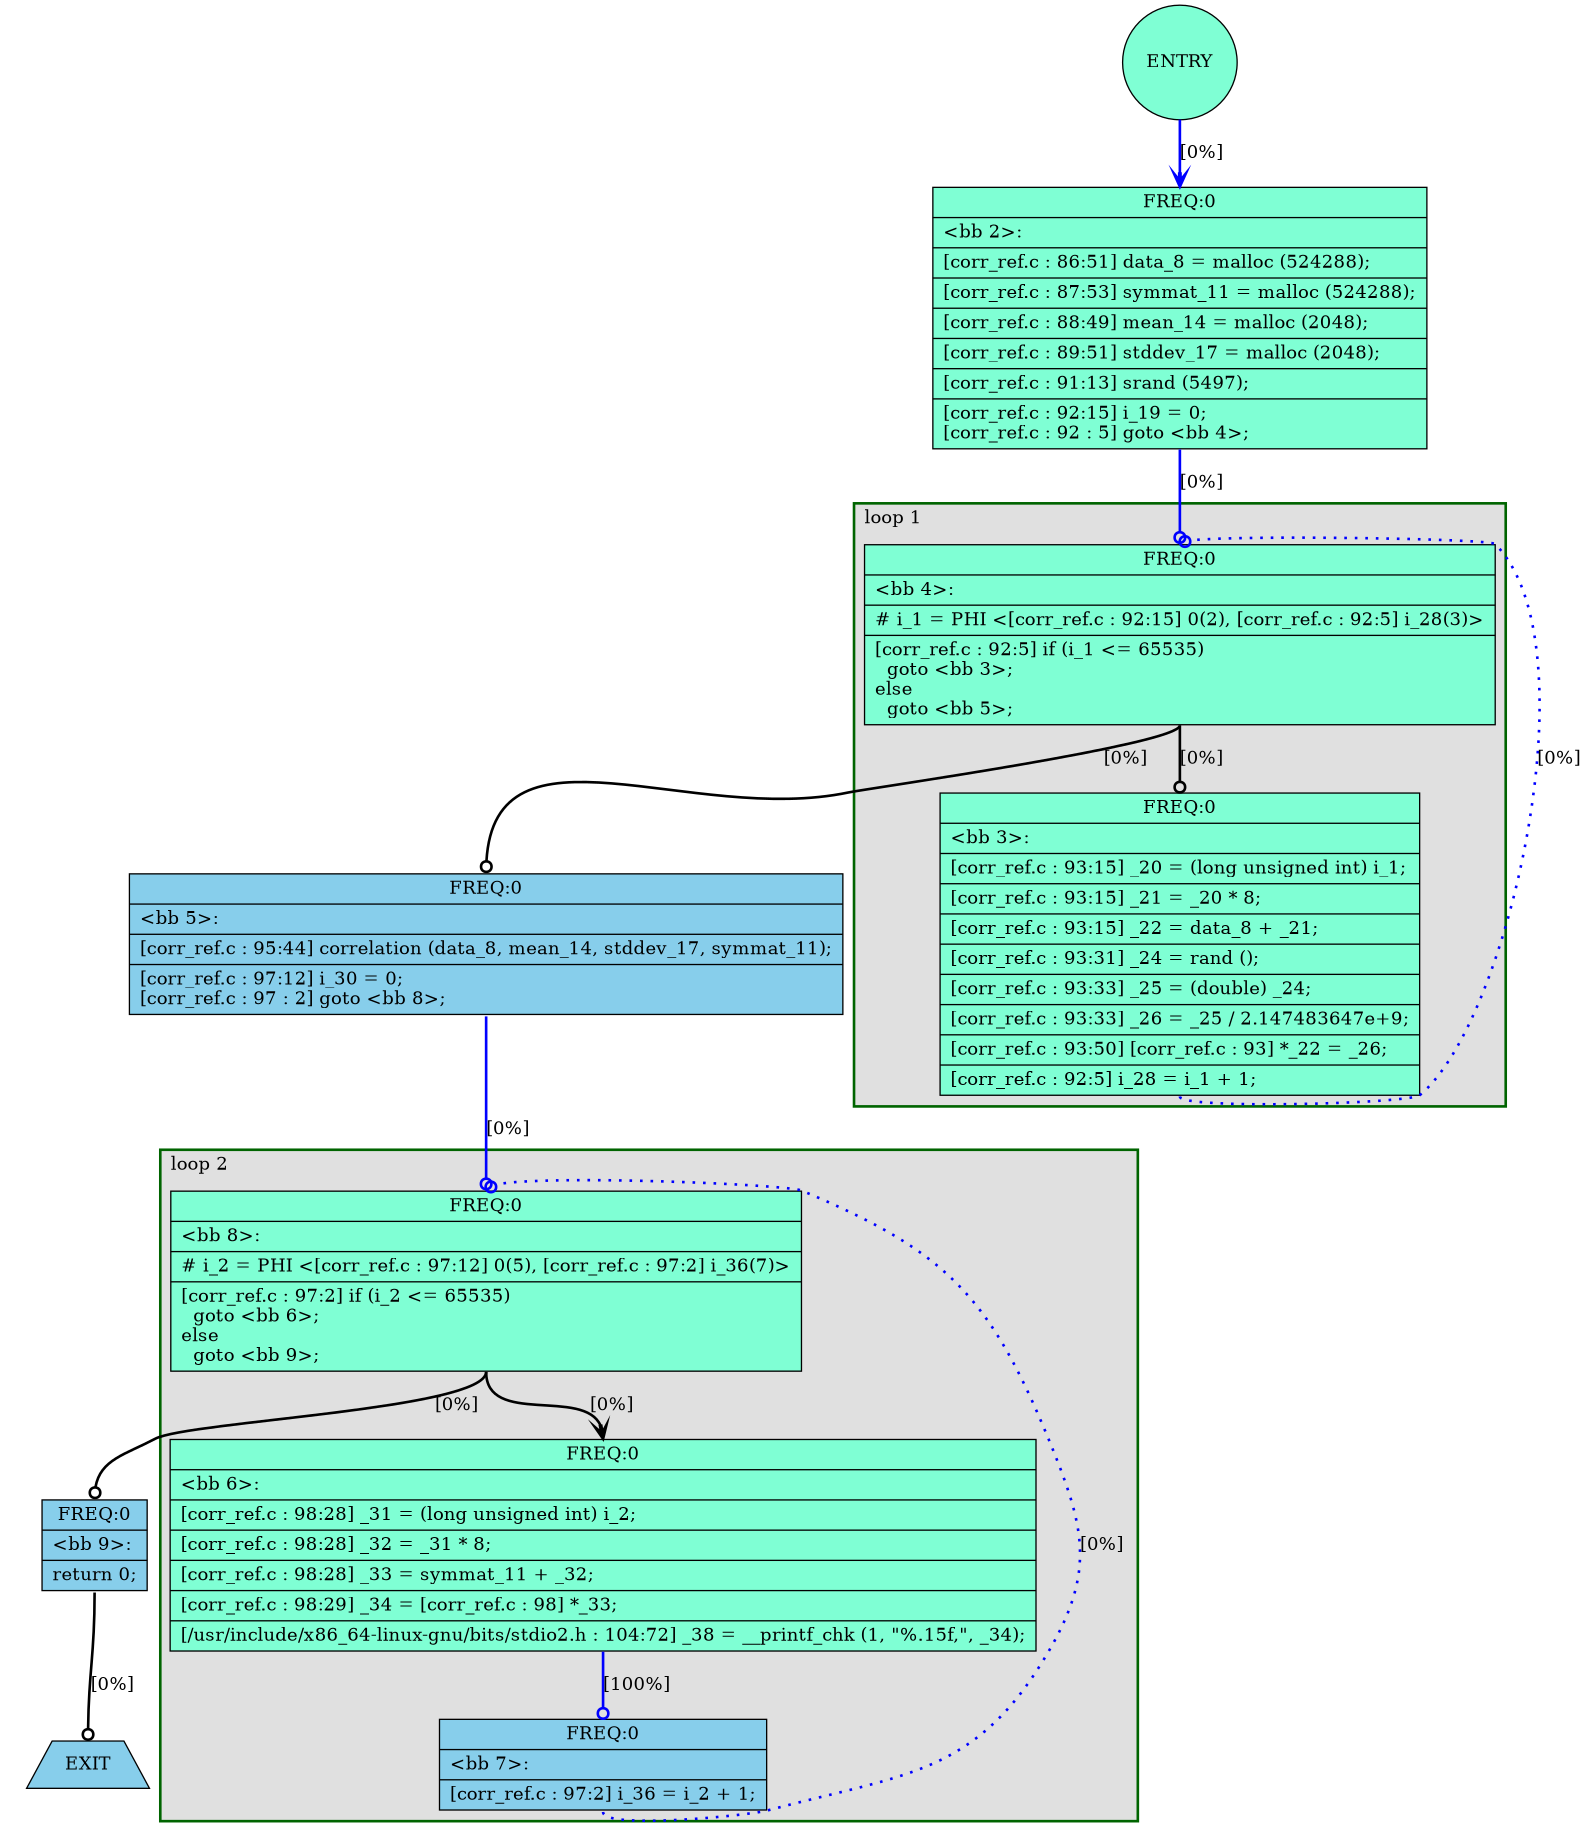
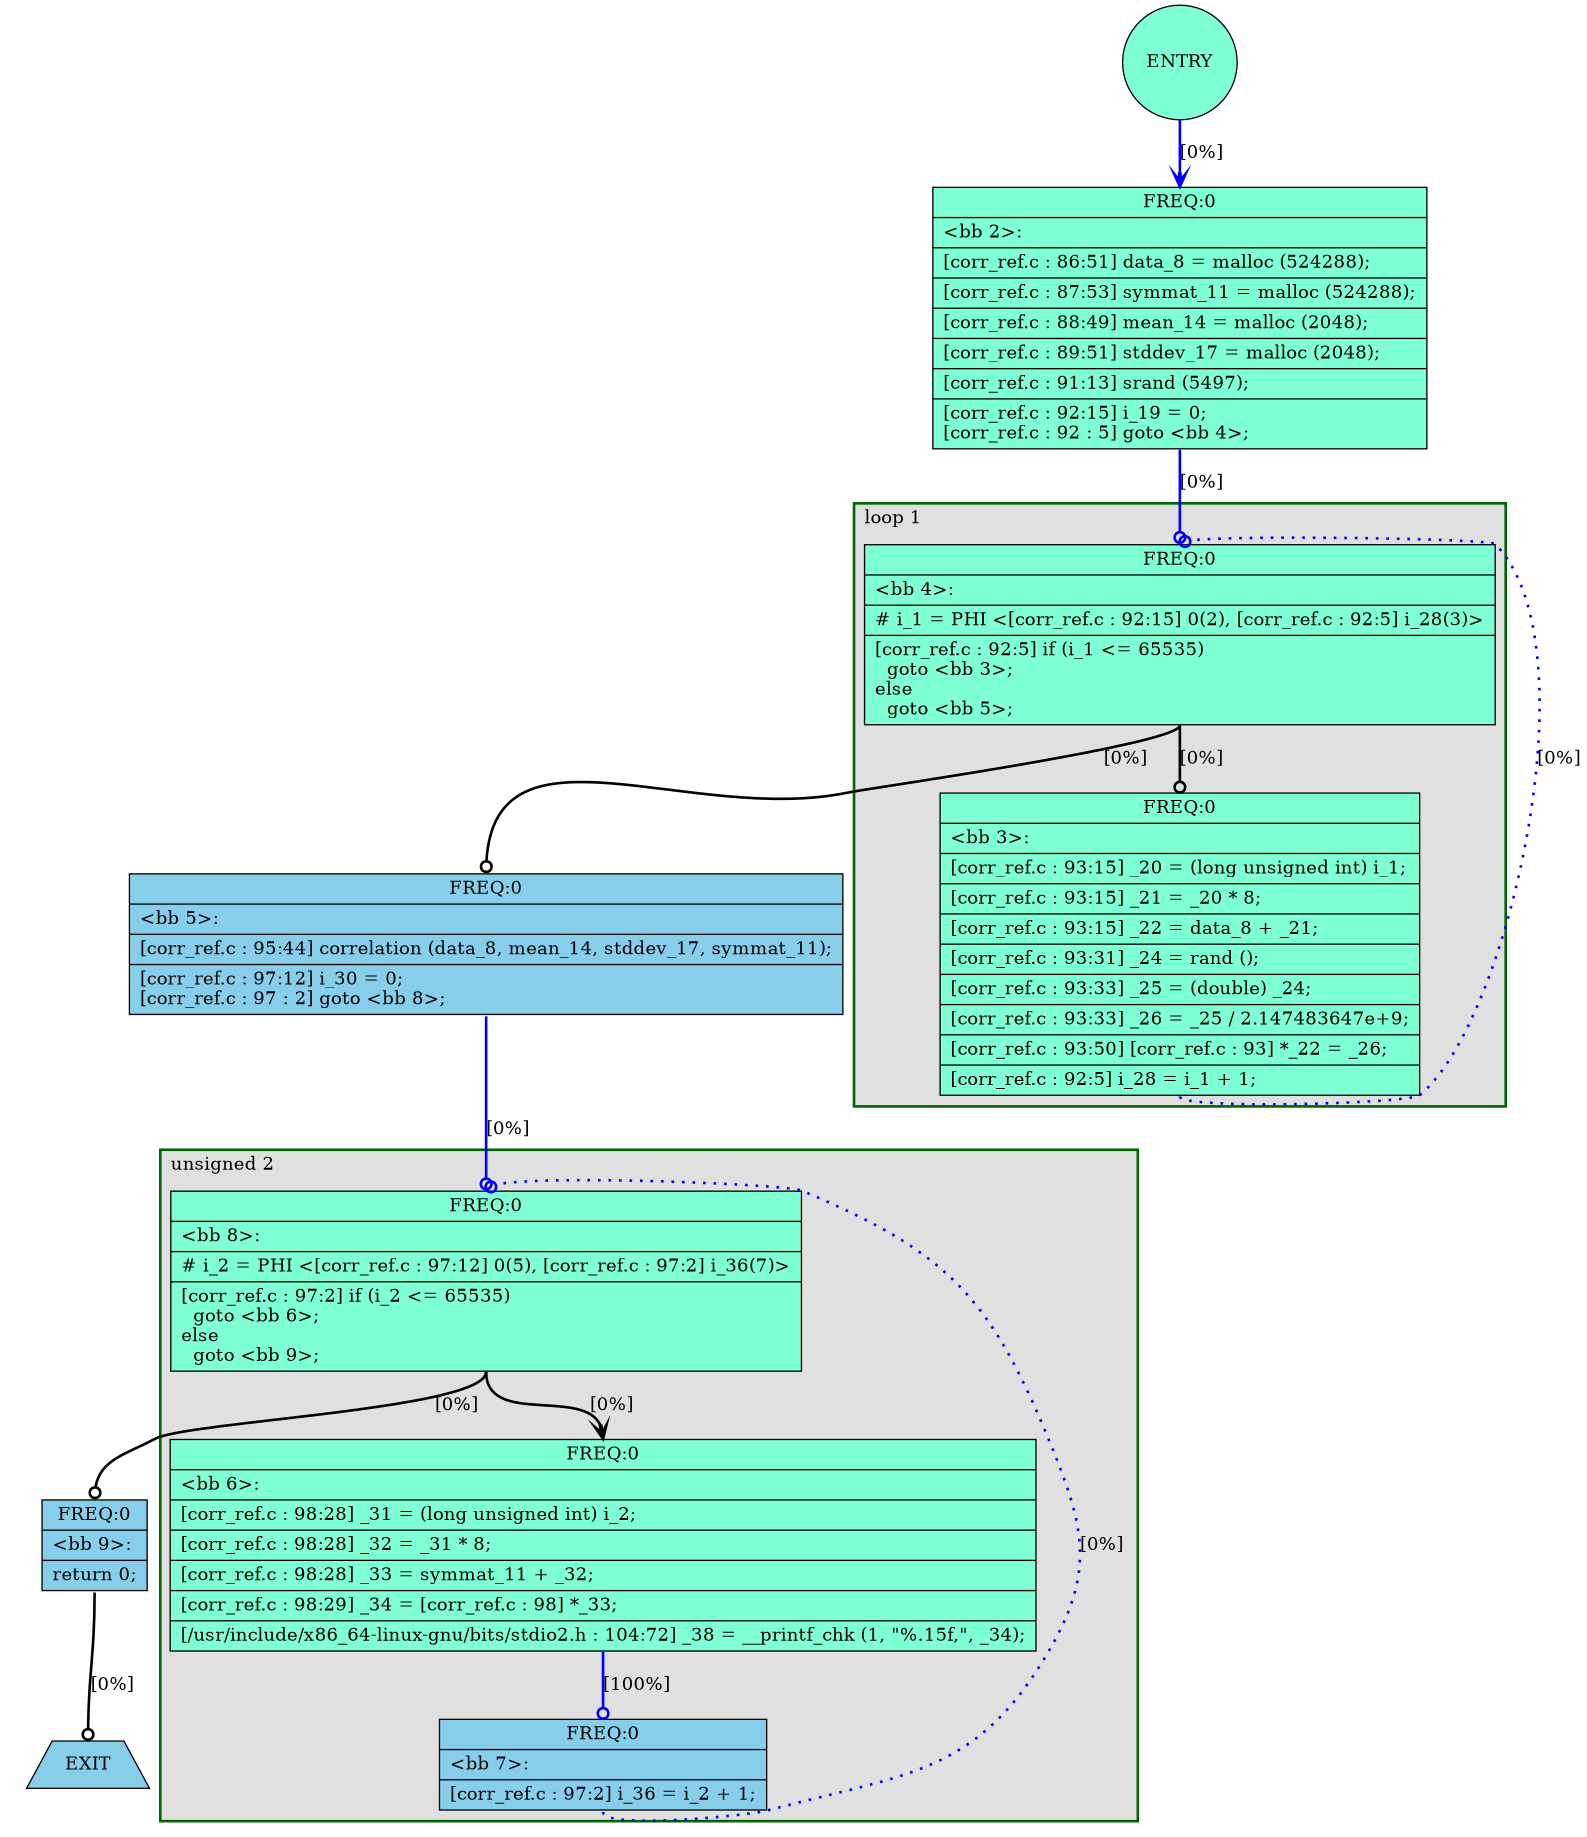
cluster "loop 2": label "loop 2" -> "unsigned 2"
